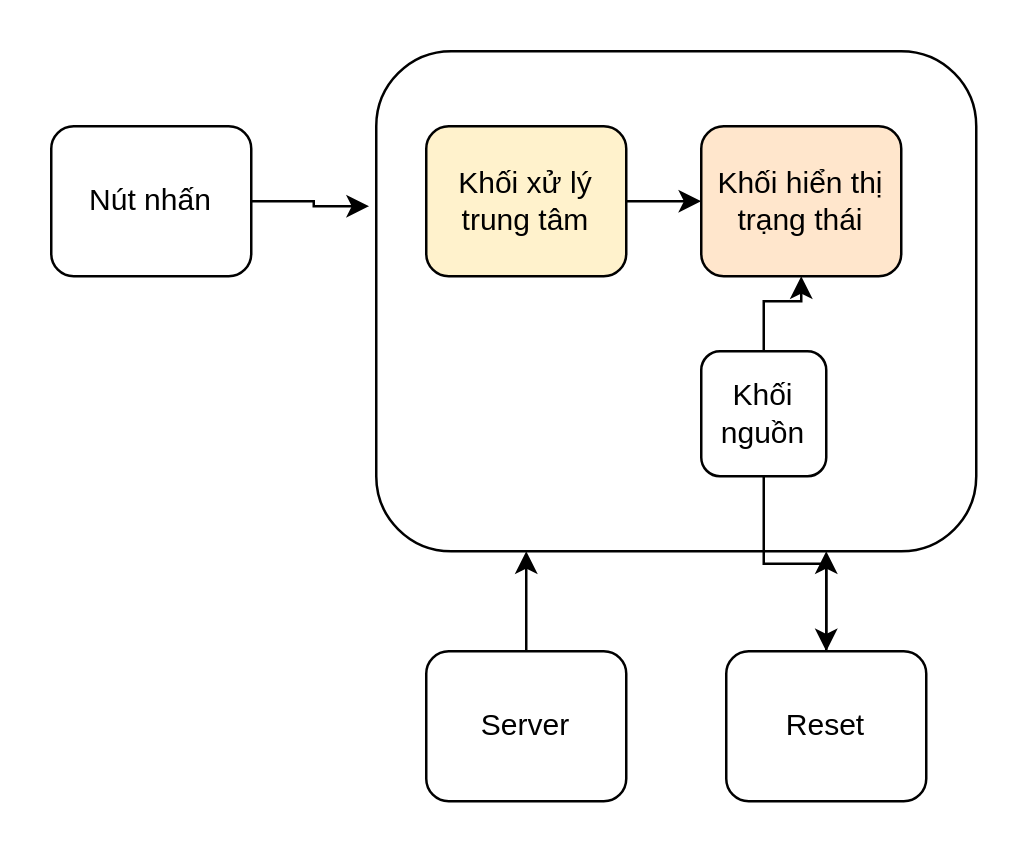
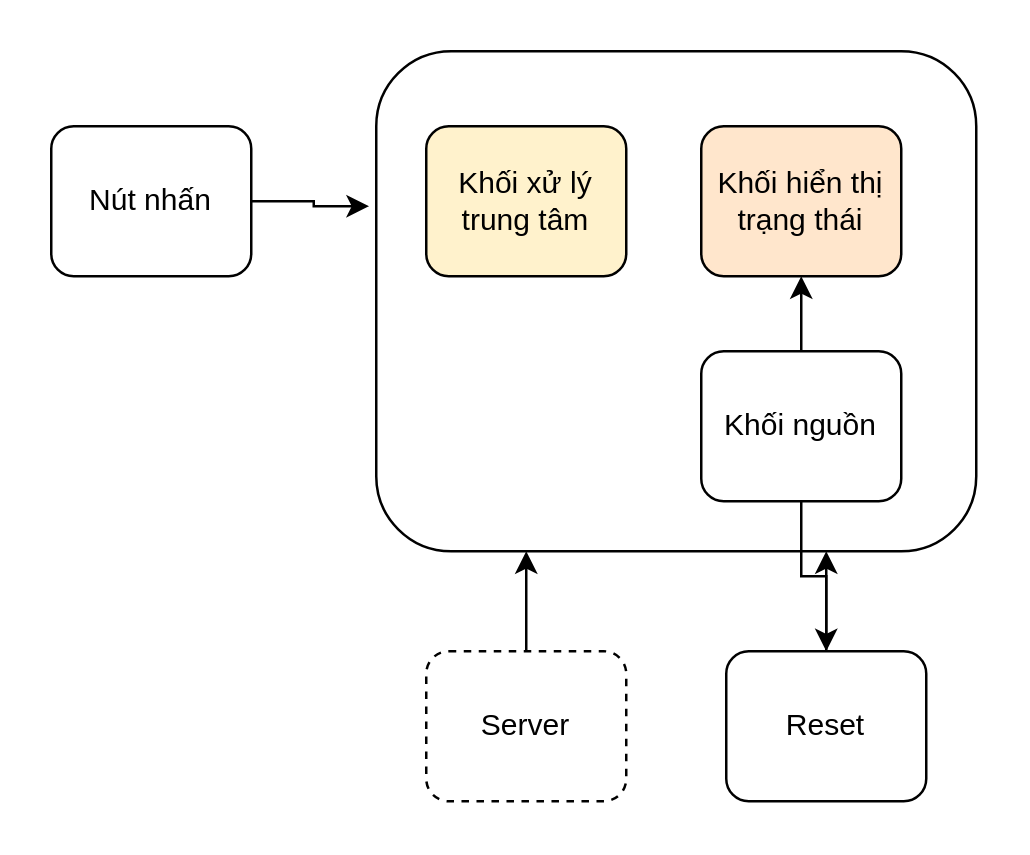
edge "Khối xử lý trung tâm" -> "Khối hiển thị trạng thái": removed
node "Khối nguồn": size 125x125 -> 200x150
node "Server": style solid -> dashed
